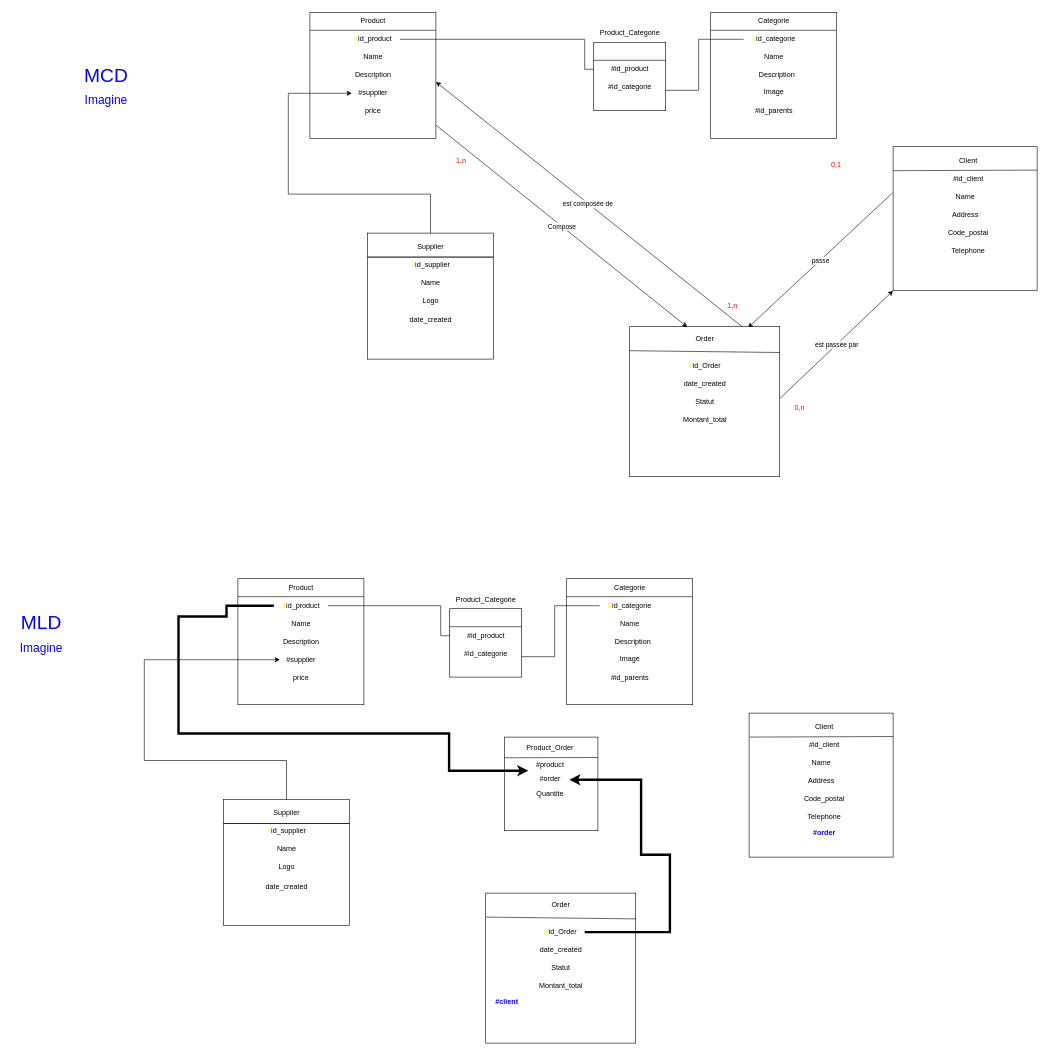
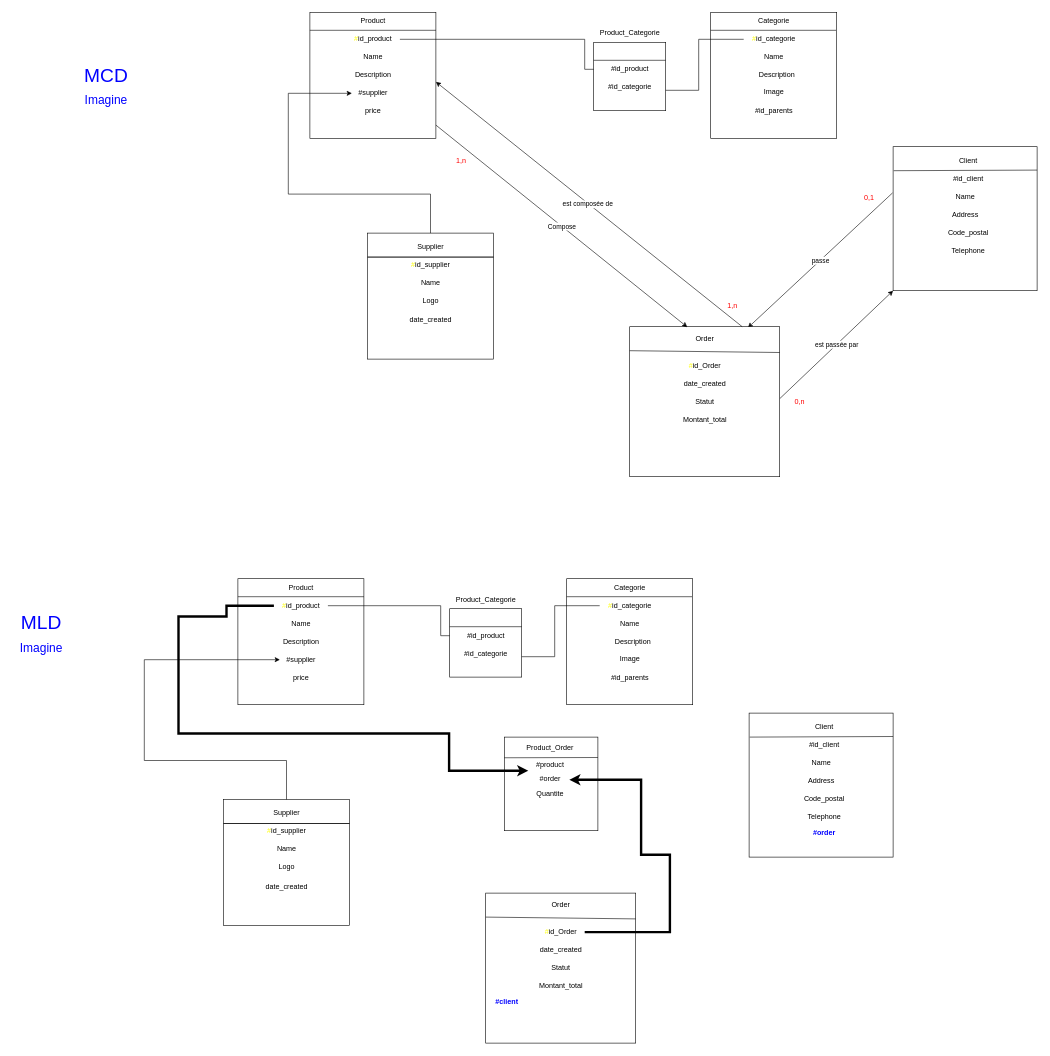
node "0,1": moved (836, 165) -> (869, 198)
node "0,n": moved (800, 408) -> (800, 402)
